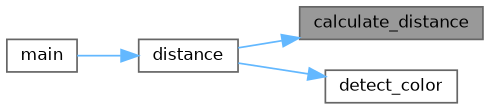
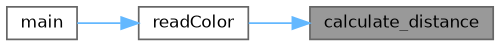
node "distance": label "distance" -> "readColor"
node "detect_color": removed
